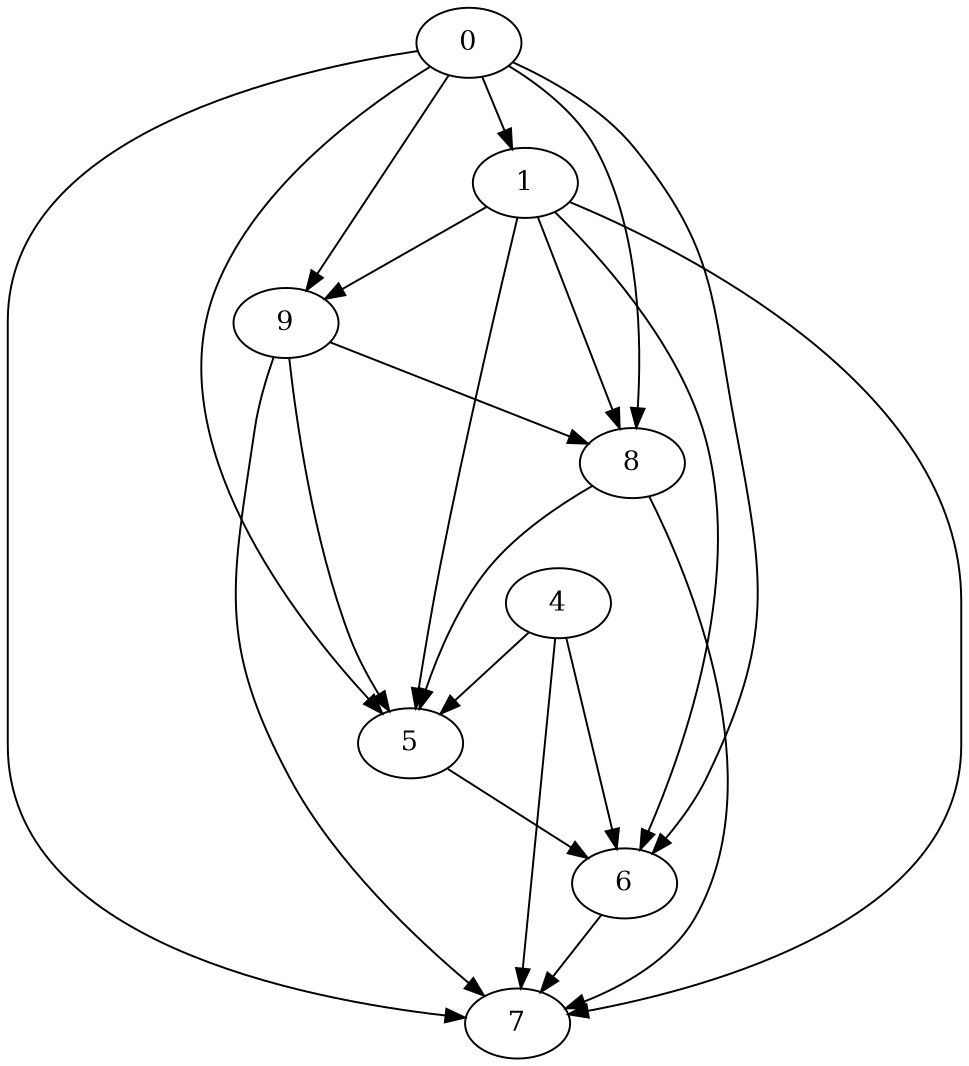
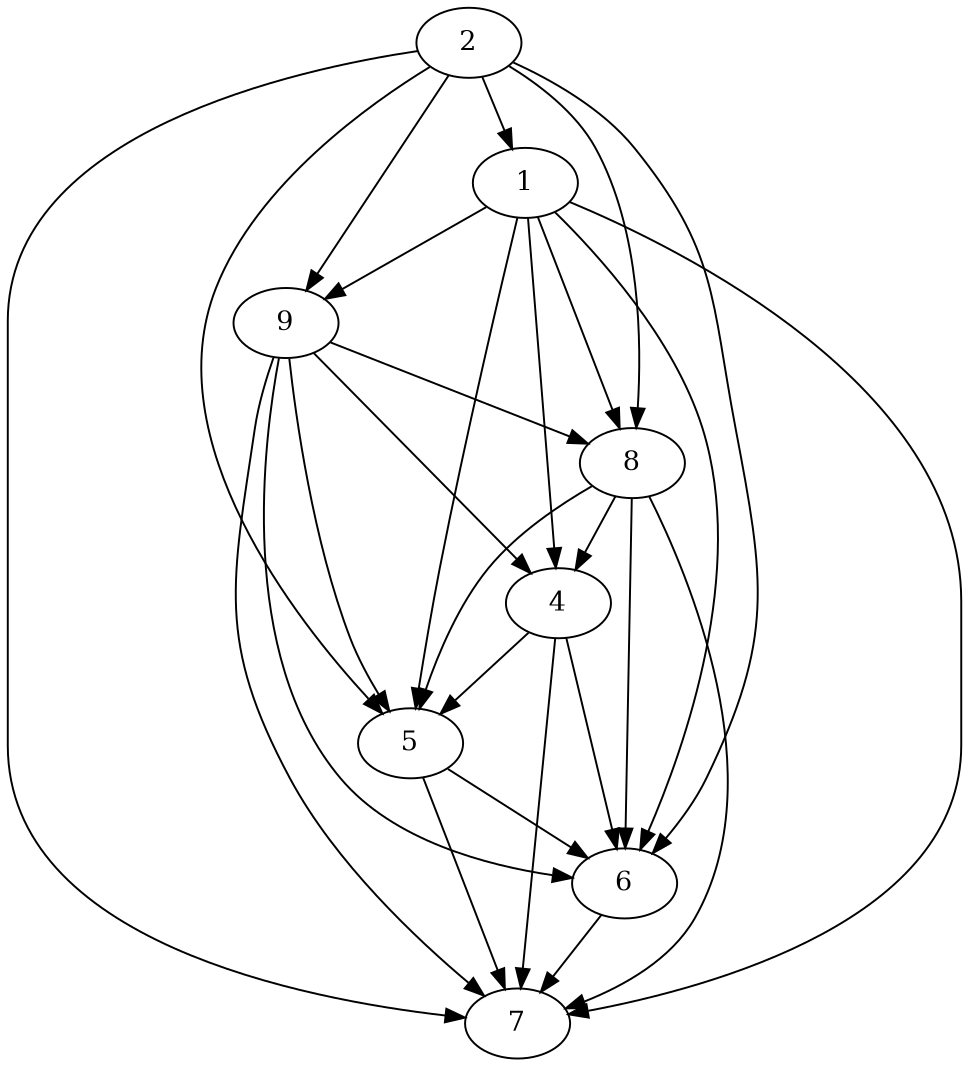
node "0": label "0" -> "2"
edge "1" -> "4": added
edge "9" -> "4": added
edge "8" -> "4": added
edge "8" -> "6": added
edge "9" -> "6": added
edge "5" -> "7": added
